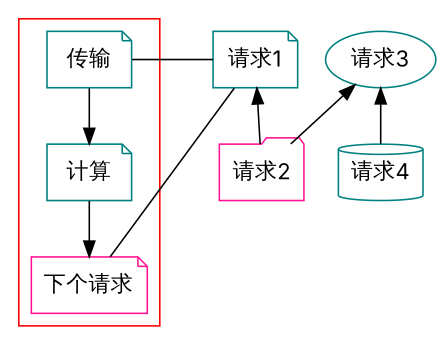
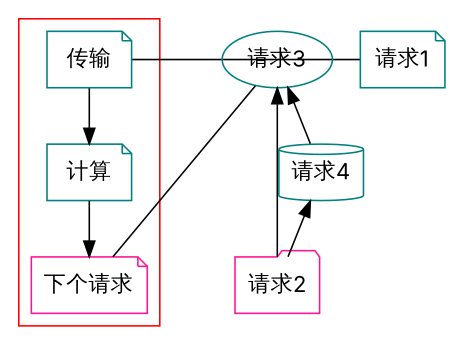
edge "请求2" -> "请求1": now "请求2" -> "请求4"
edge "请求1" -- "下个请求": now "请求3" -- "下个请求"
